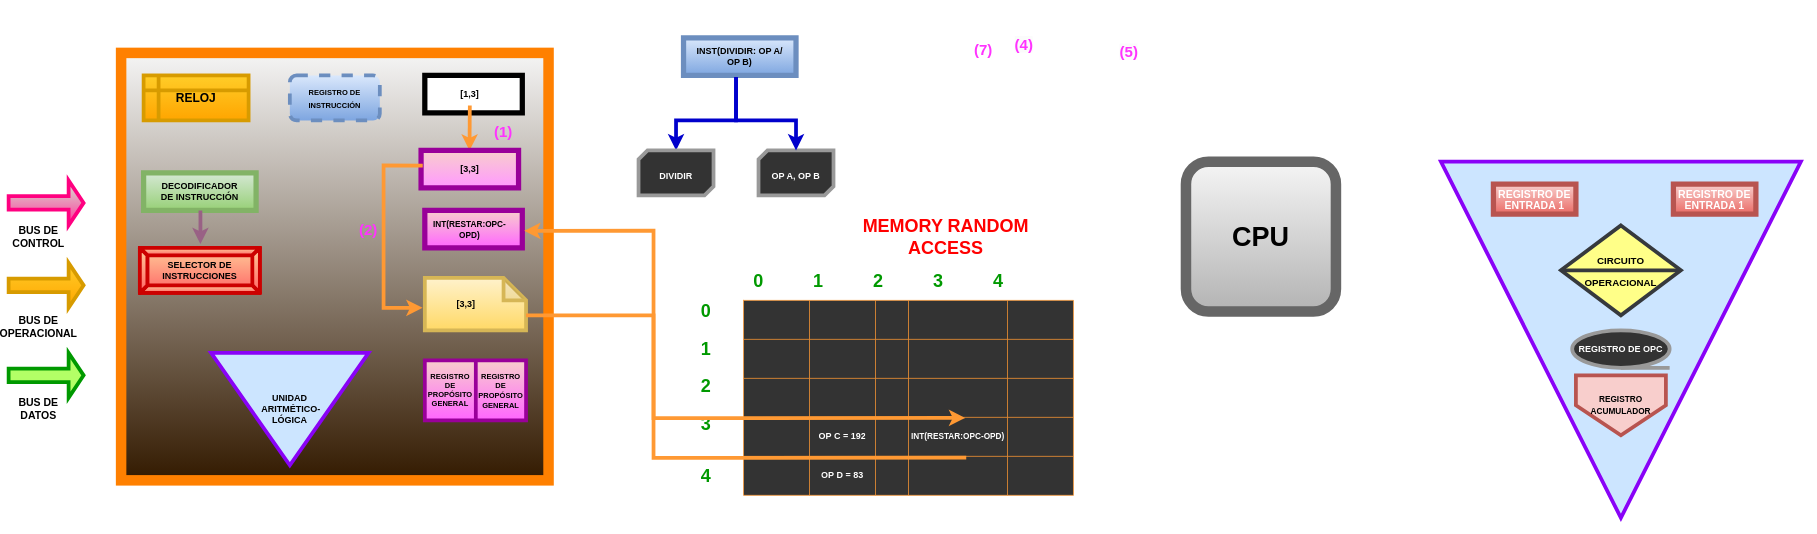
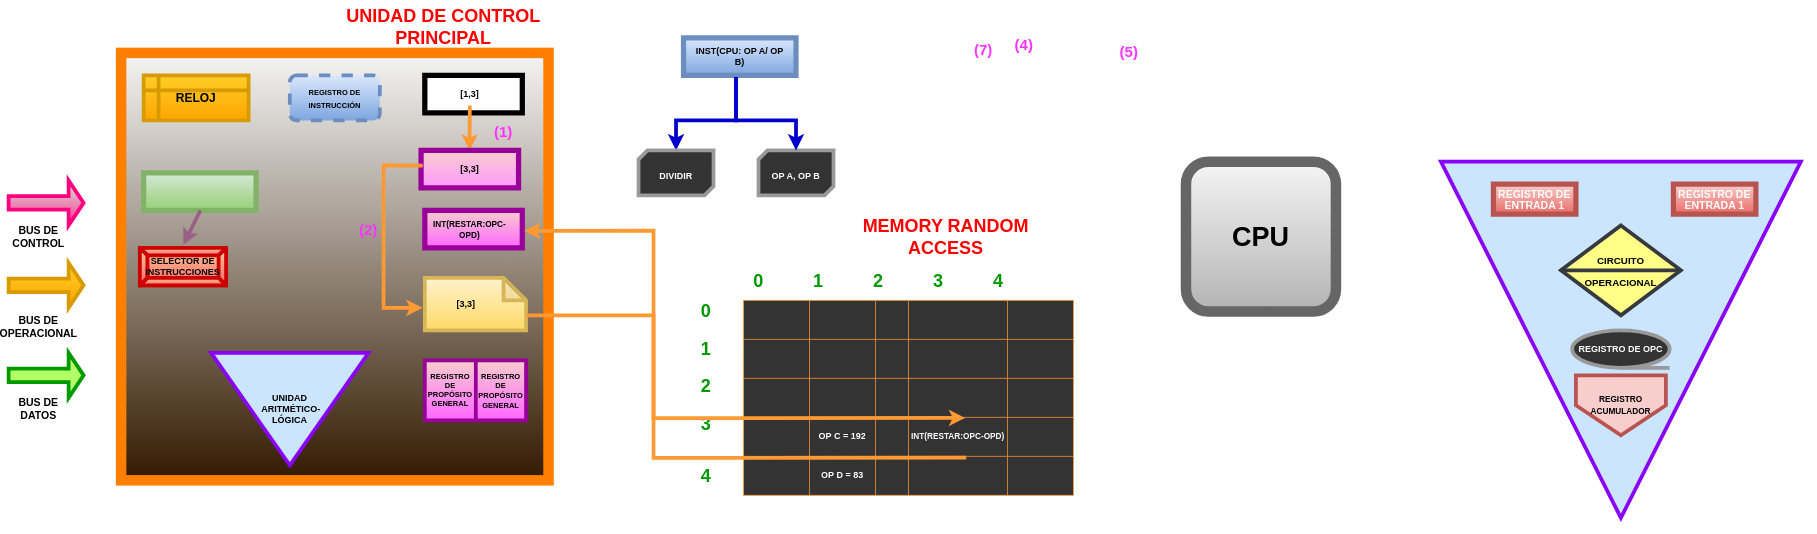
node "UNIDAD DE CONTROL PRINCIPAL": added
node "INST(DIVIDIR: OP A/ OP B)": label "INST(DIVIDIR: OP A/ OP B)" -> "INST(CPU: OP A/ OP B)"
node "DECODIFICADOR DE INSTRUCCIÓN": removed
node "SELECTOR DE INSTRUCCIONES": size 120x45 -> 86x38
